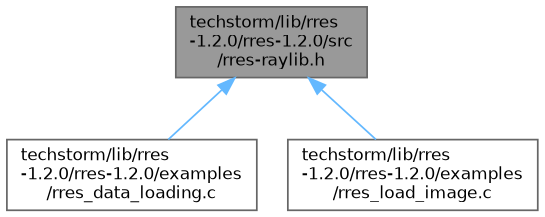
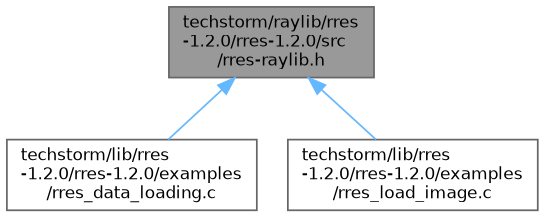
node "techstorm/lib/rres -1.2.0/rres-1.2.0/src /rres-raylib.h": label "techstorm/lib/rres -1.2.0/rres-1.2.0/src /rres-raylib.h" -> "techstorm/raylib/rres -1.2.0/rres-1.2.0/src /rres-raylib.h"
